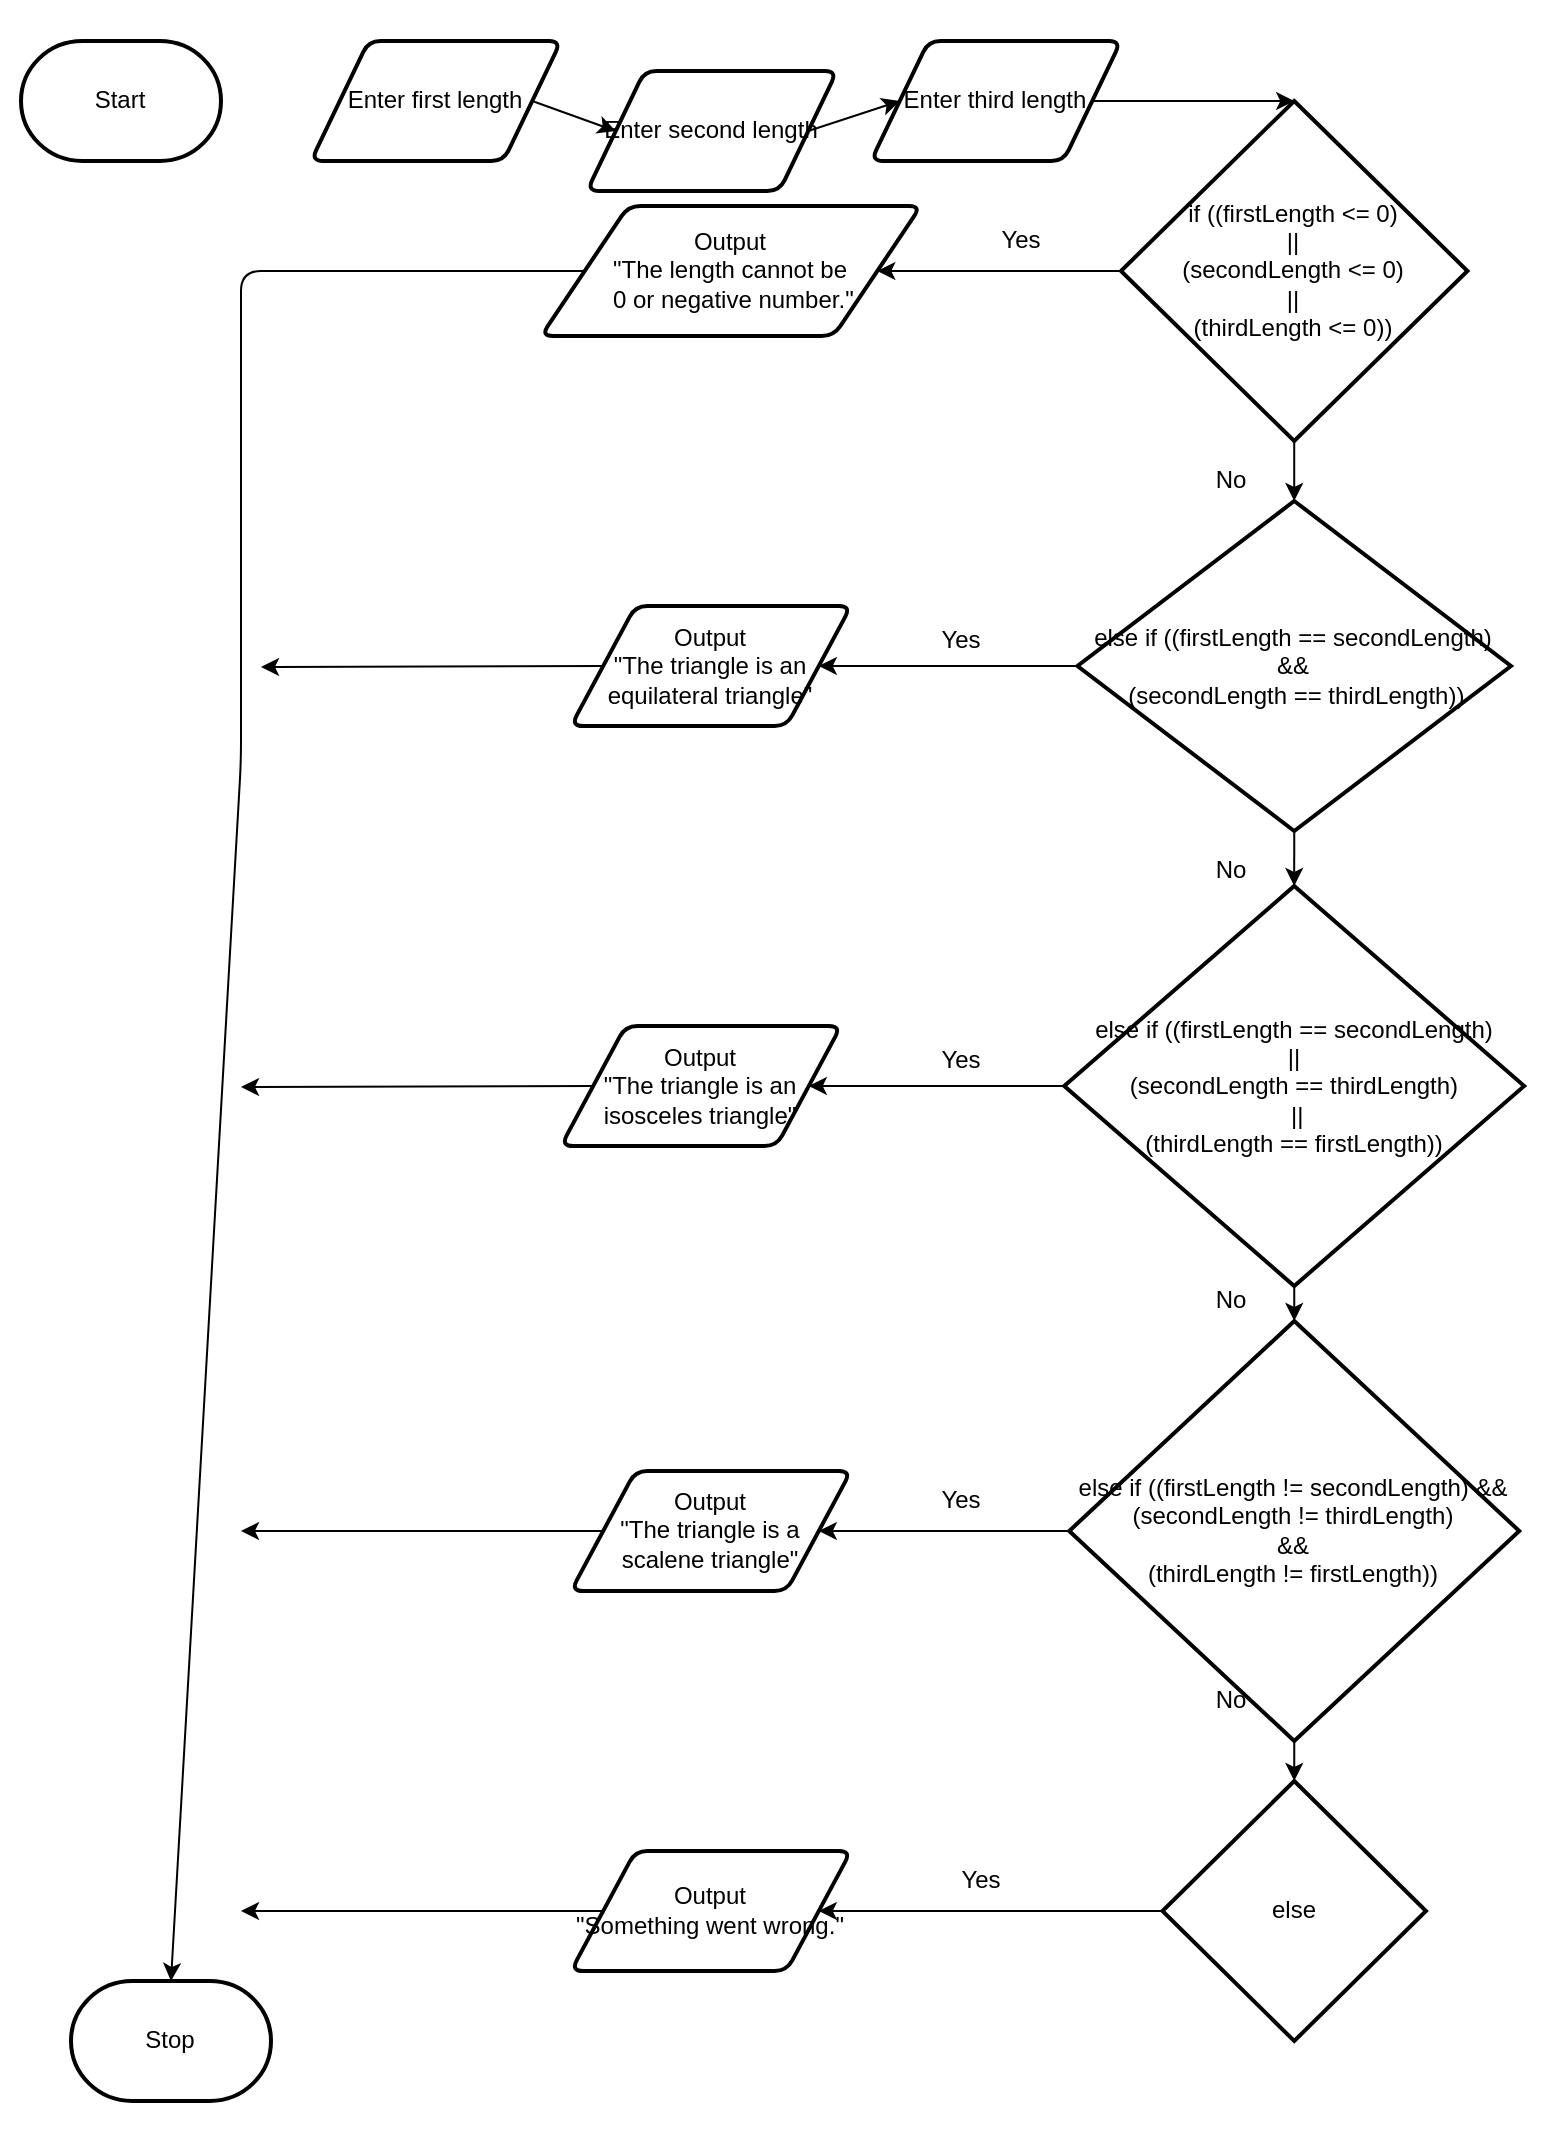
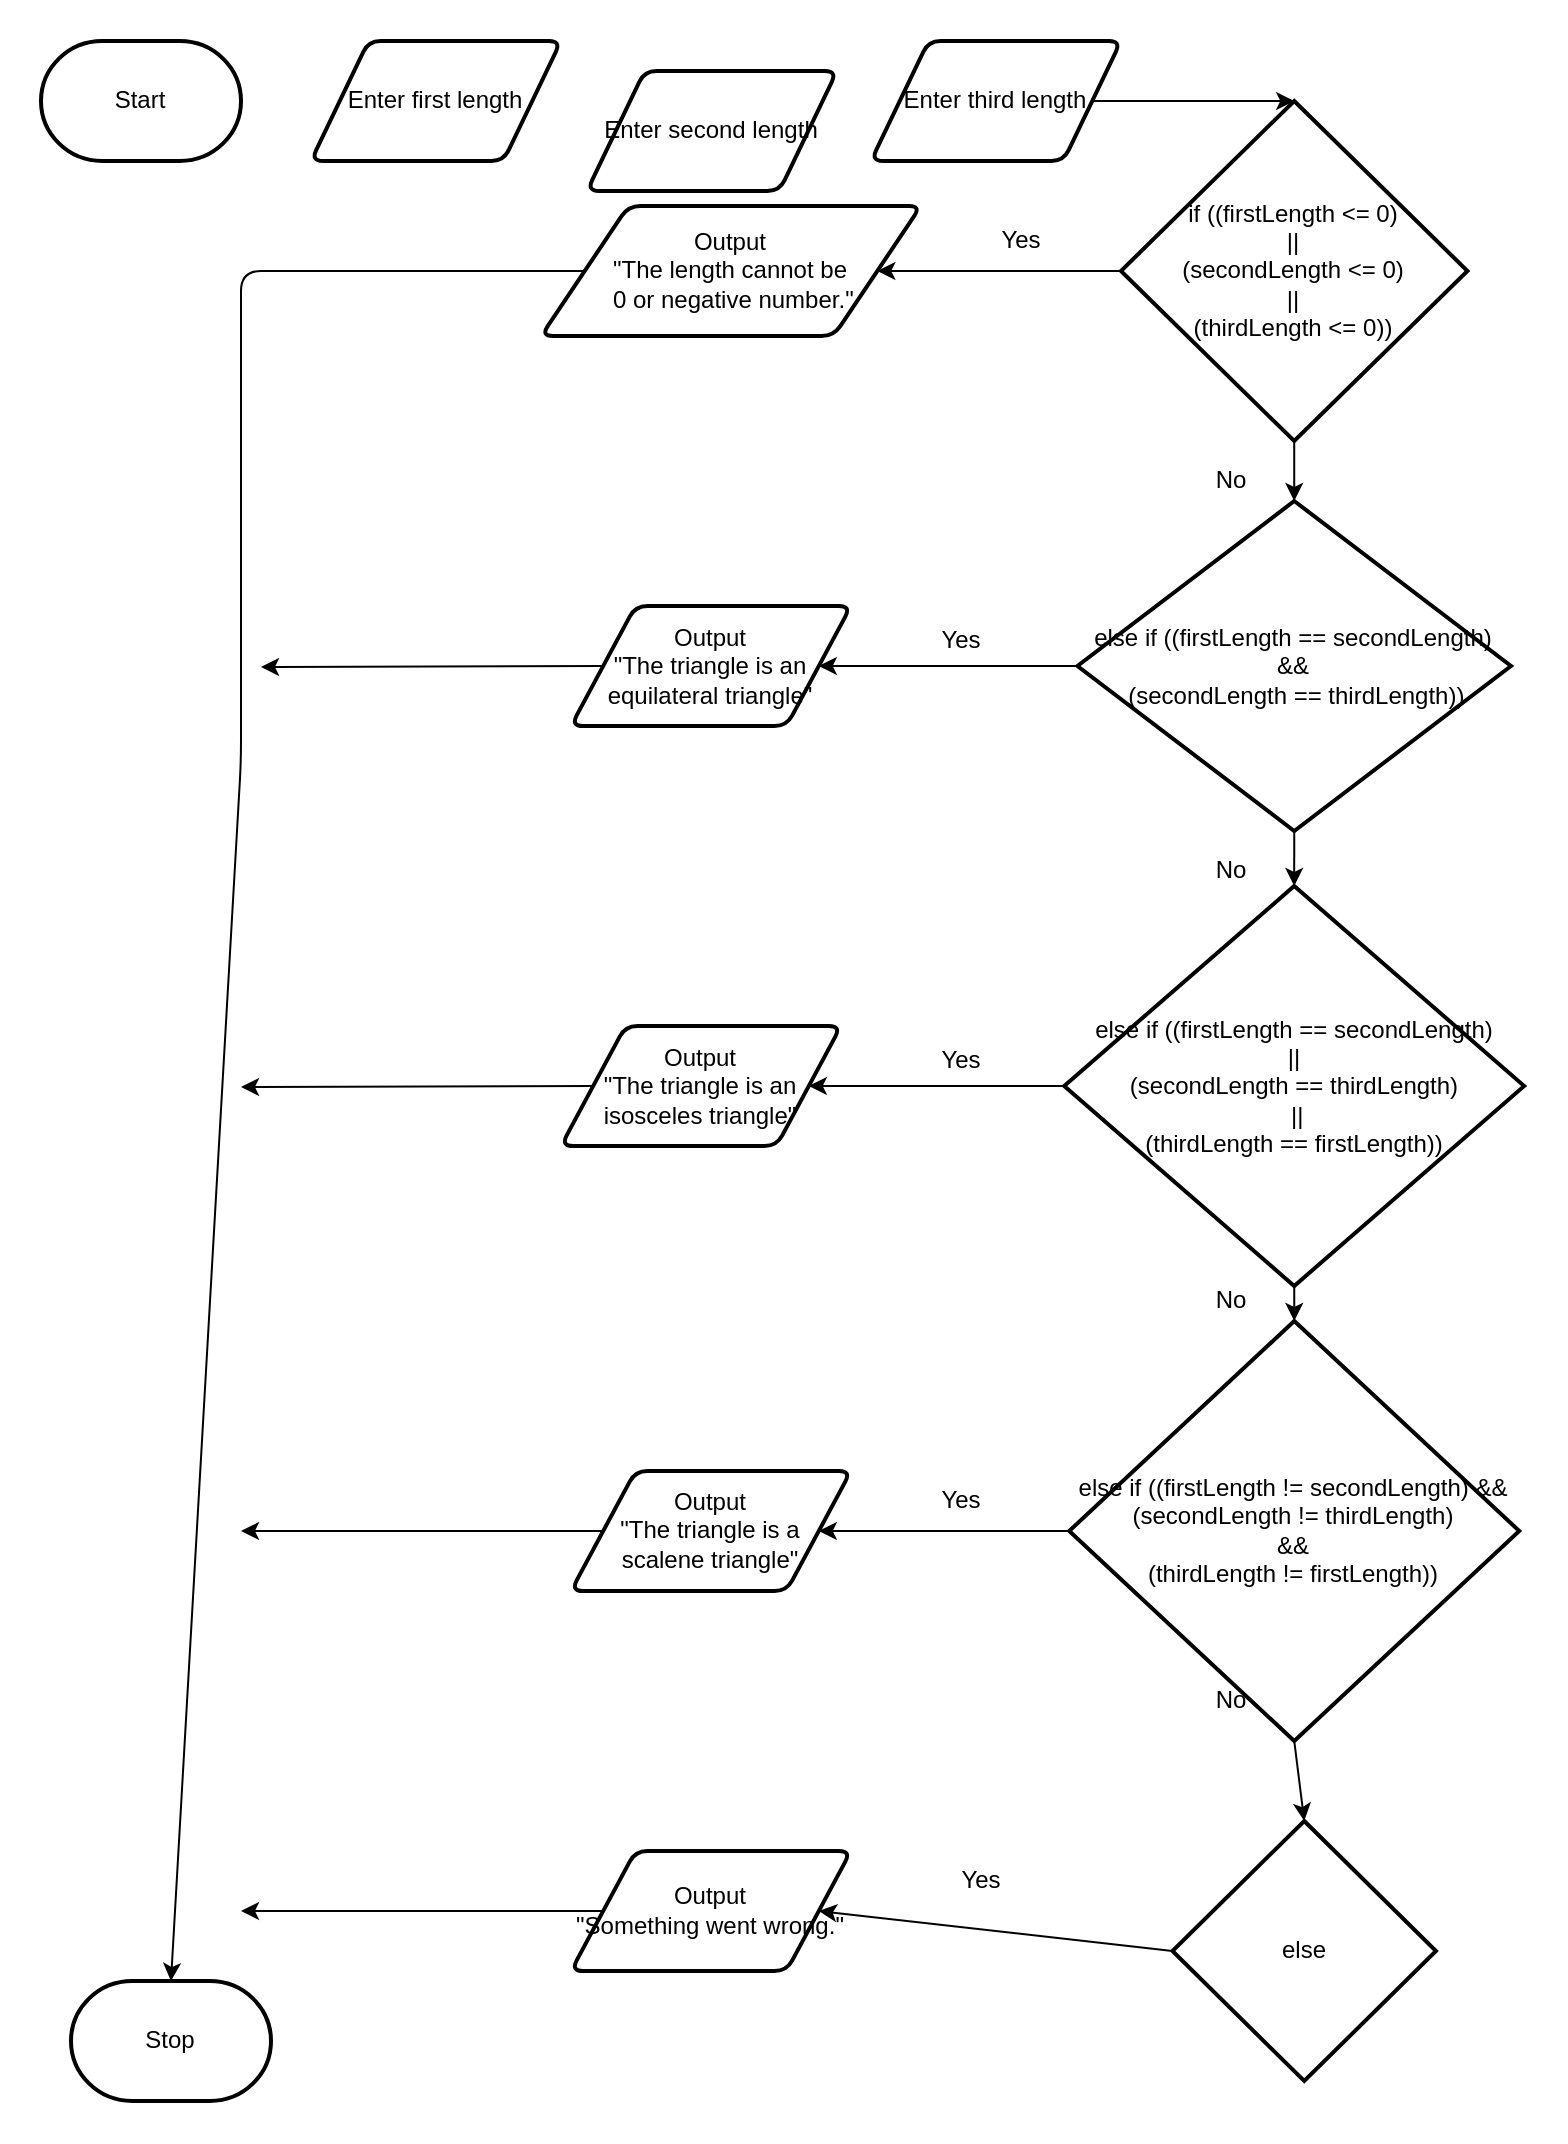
node "Start": moved (121, 101) -> (141, 101)
edge "Enter first length" -> "Enter second length": removed
edge "Enter second length" -> "Enter third length": removed
node "else": moved (1294, 1911) -> (1304, 1951)
